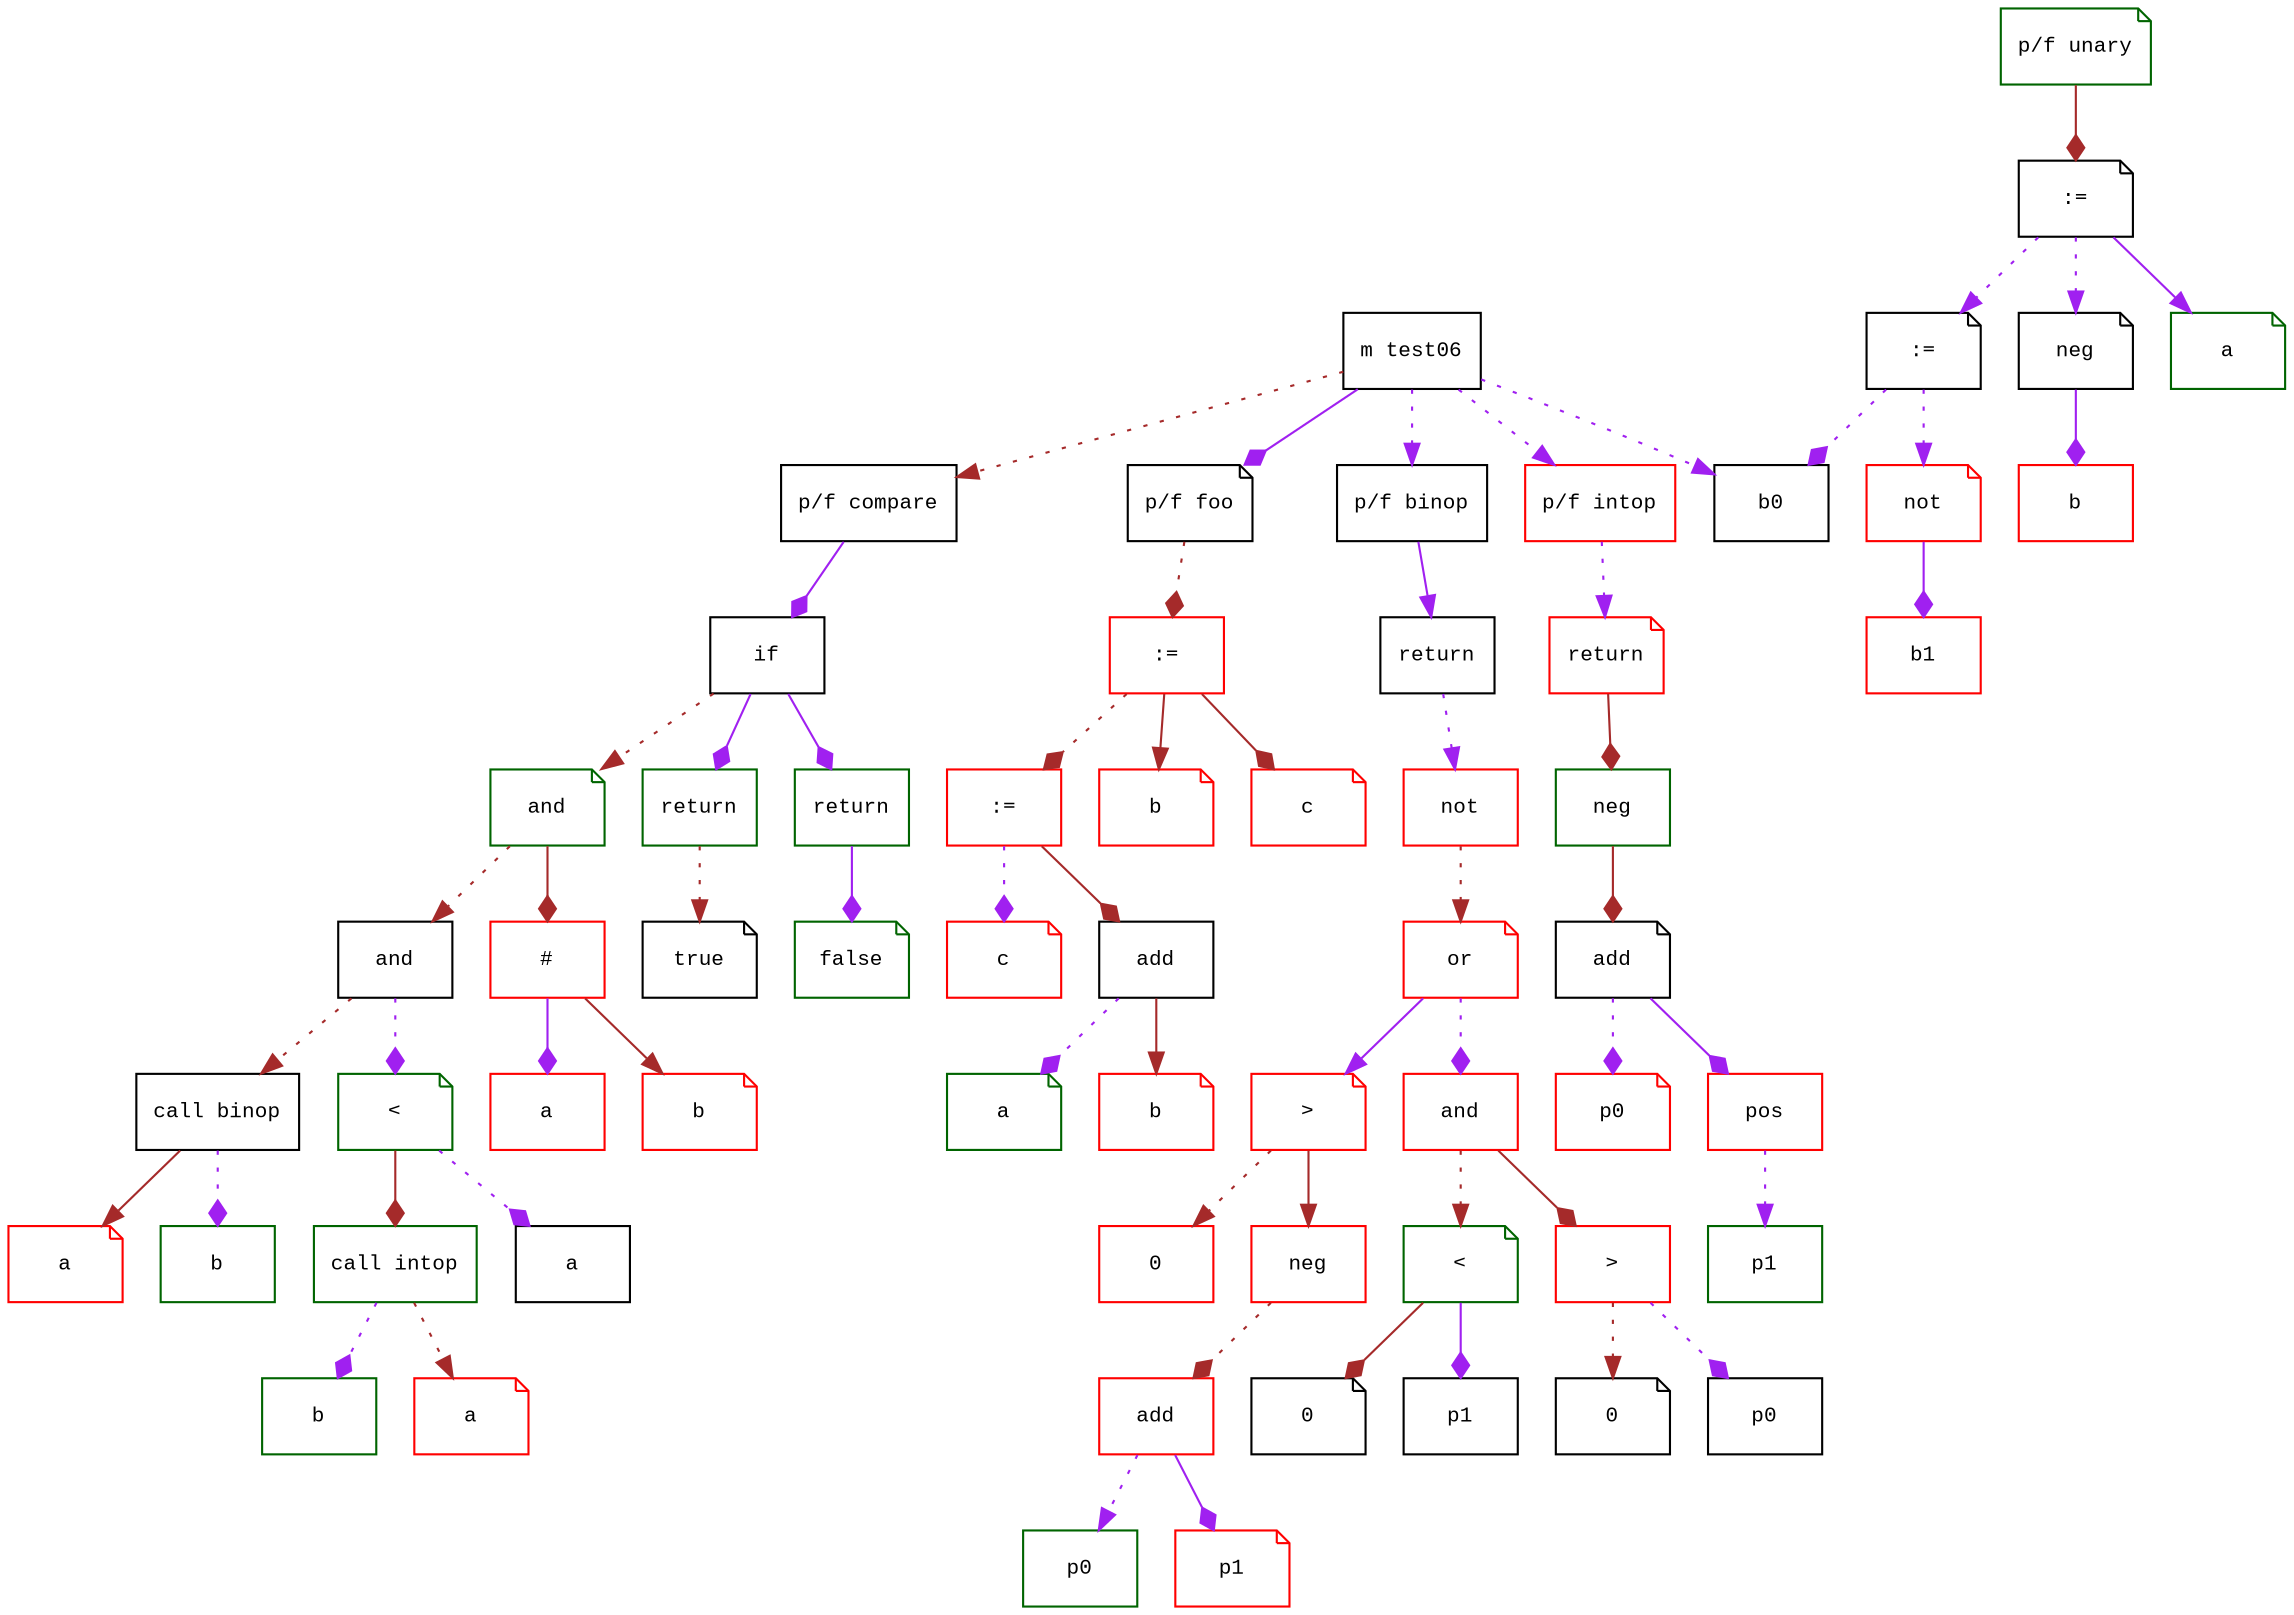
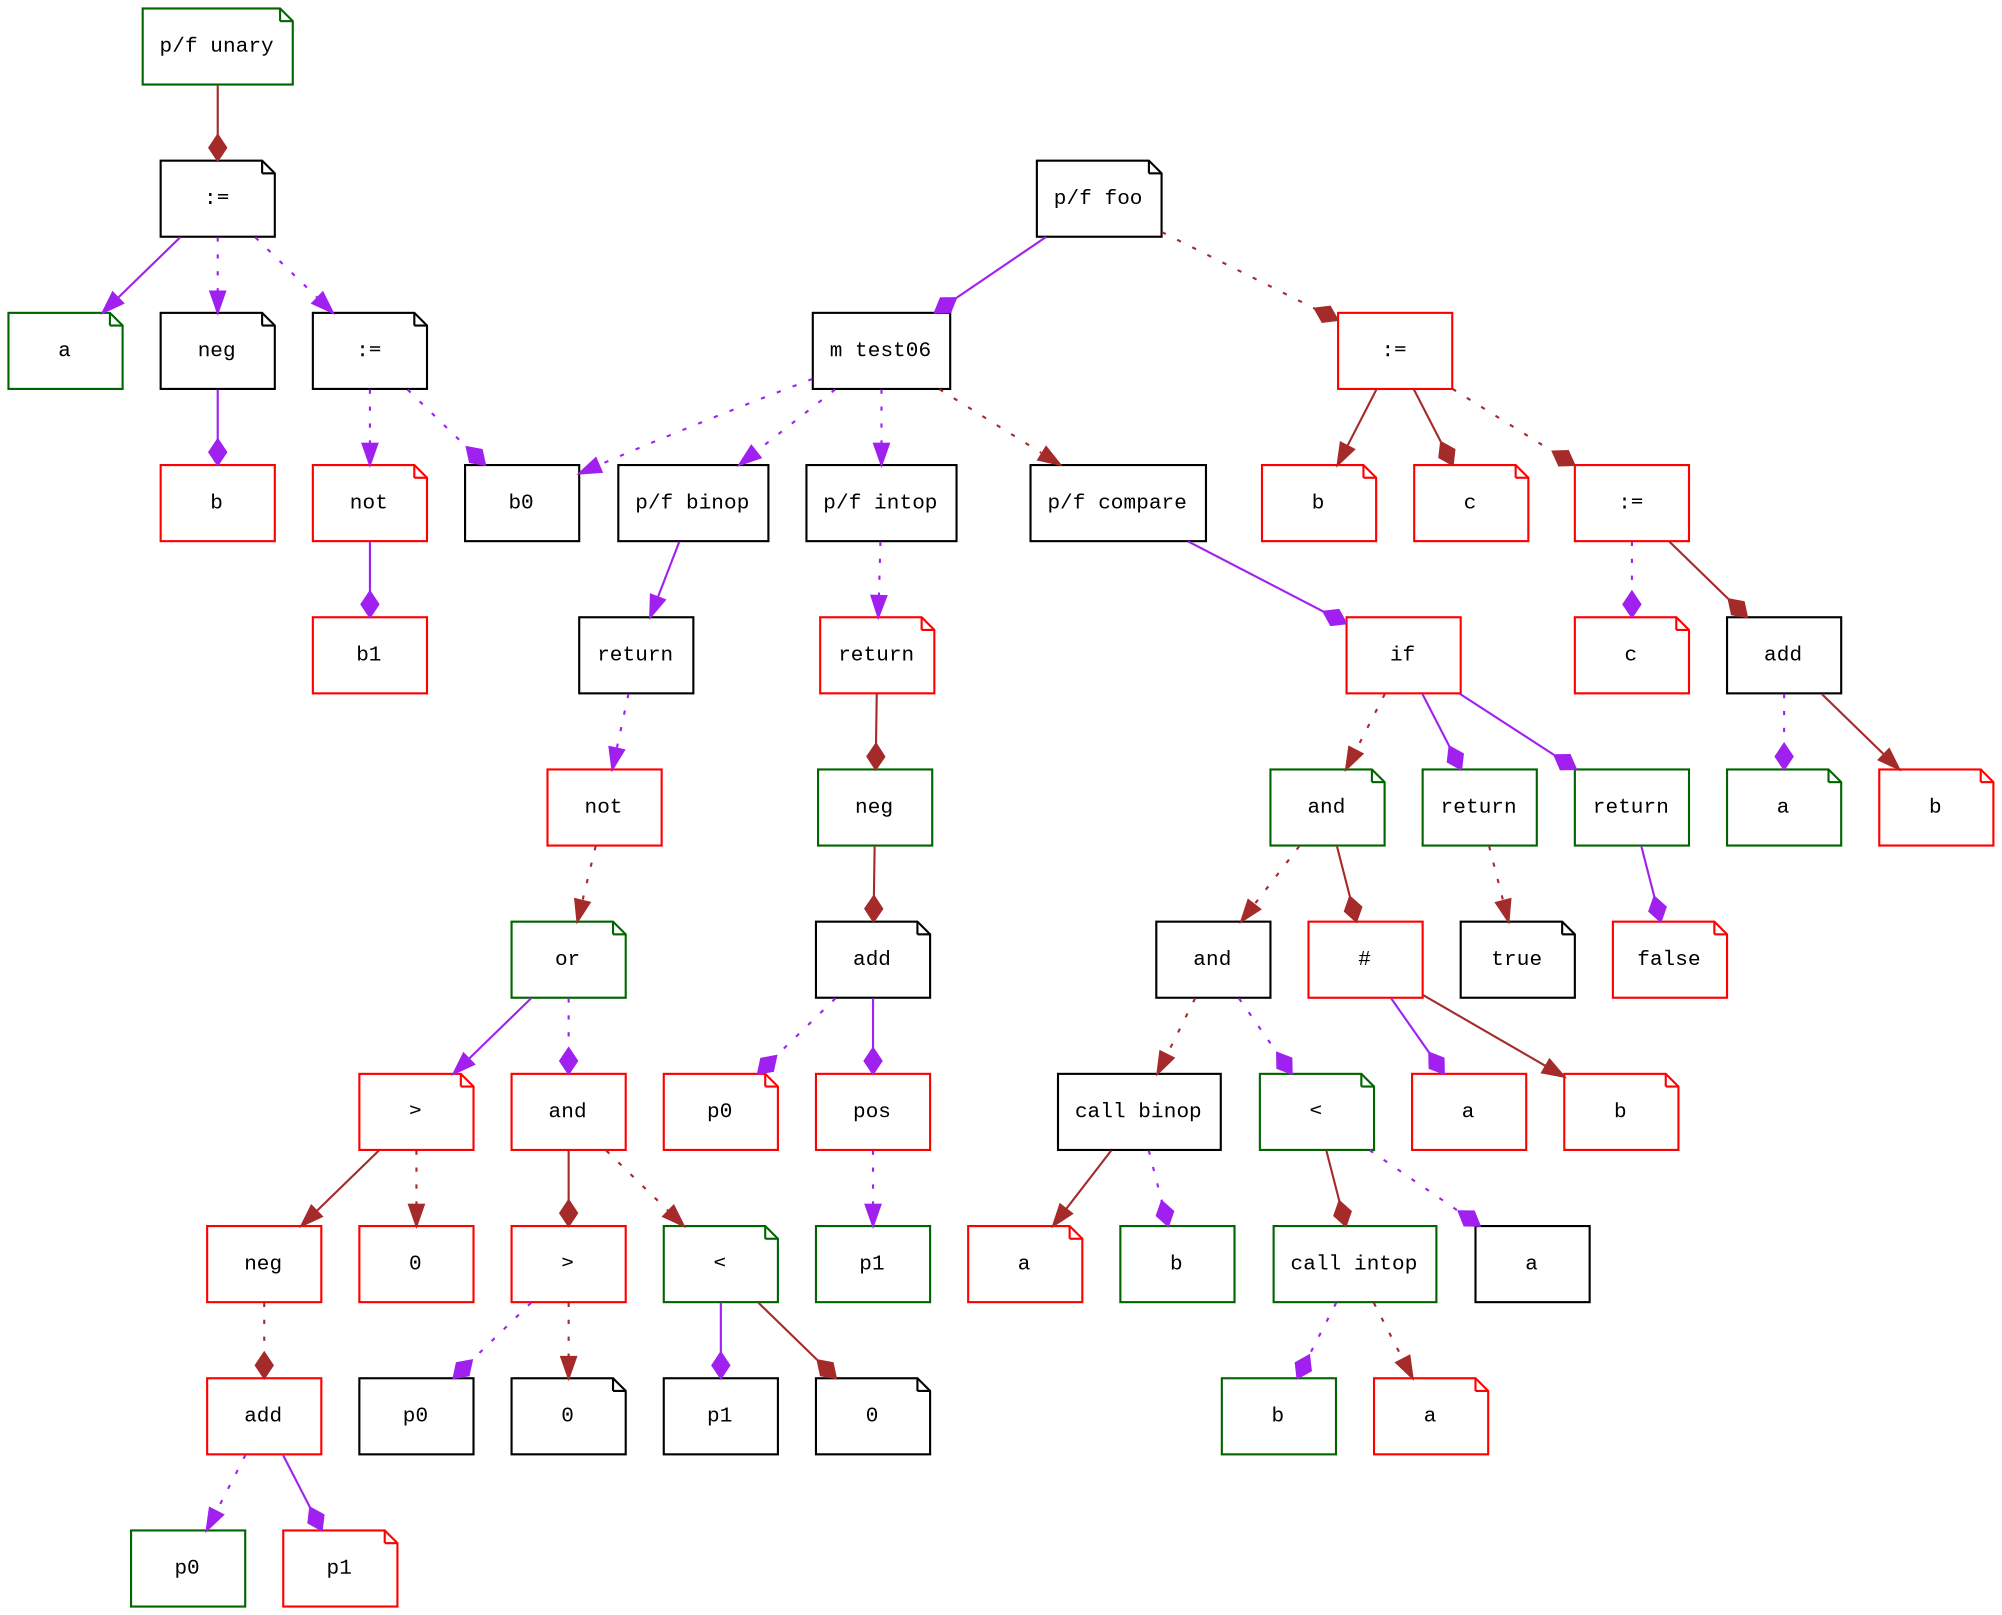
edge "m test06" -> "p/f foo": reversed
node "p/f intop": color red -> black
node "if": color black -> red
node "false": color darkgreen -> red
node "or": color red -> darkgreen
